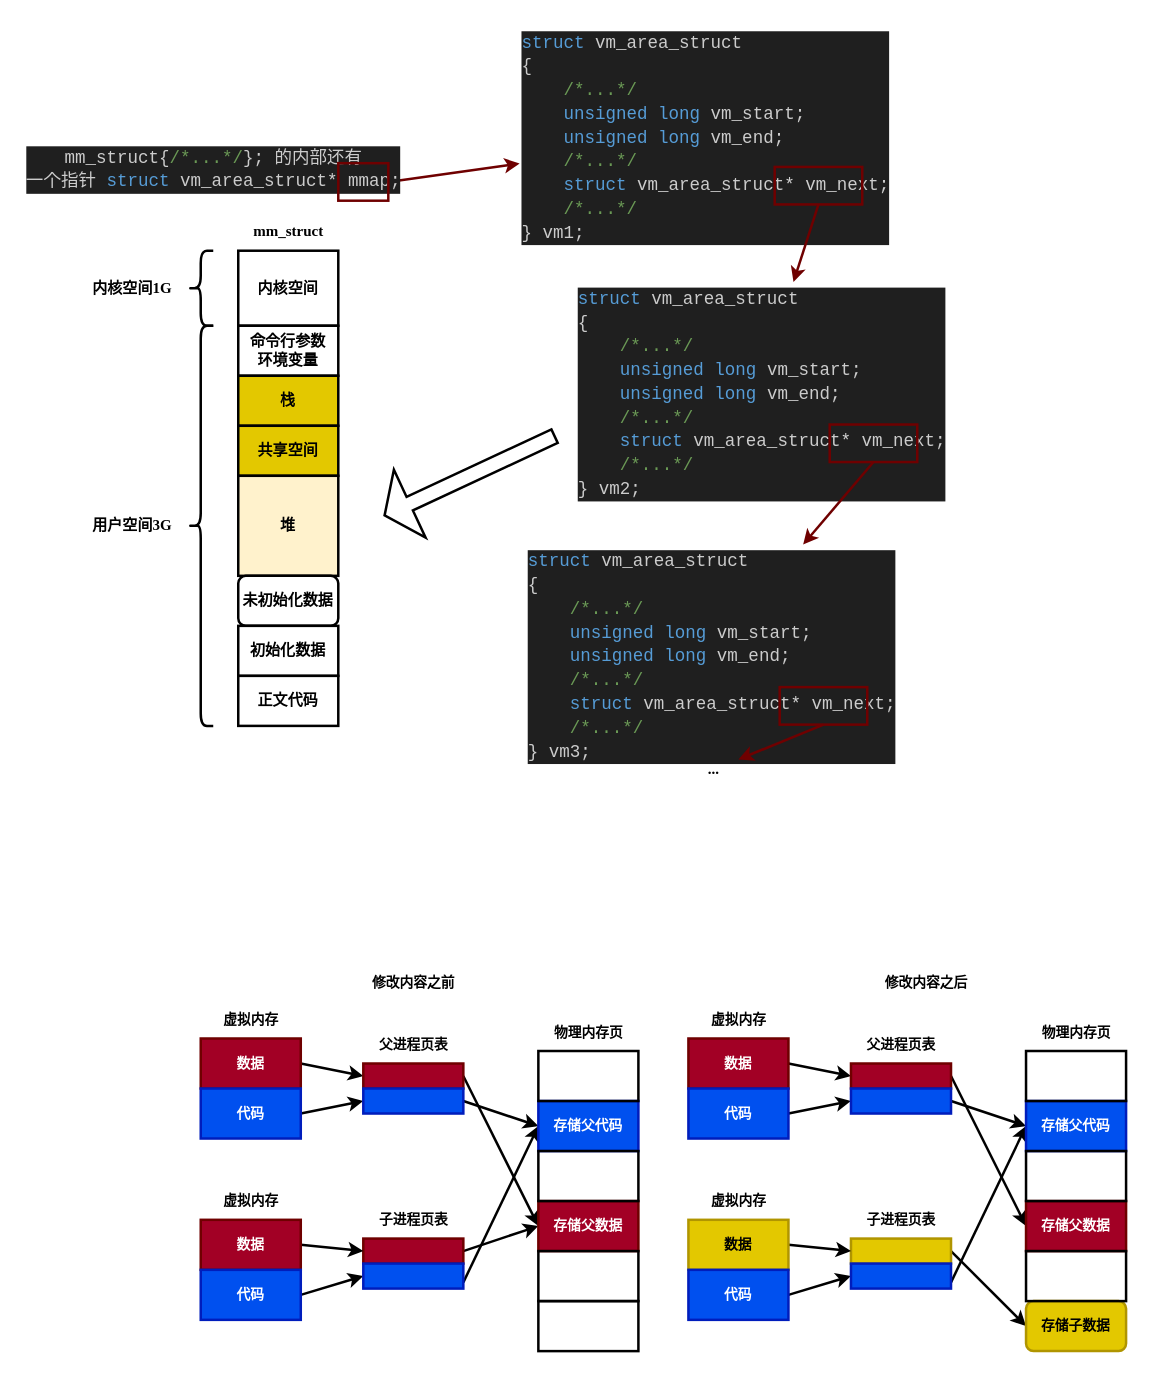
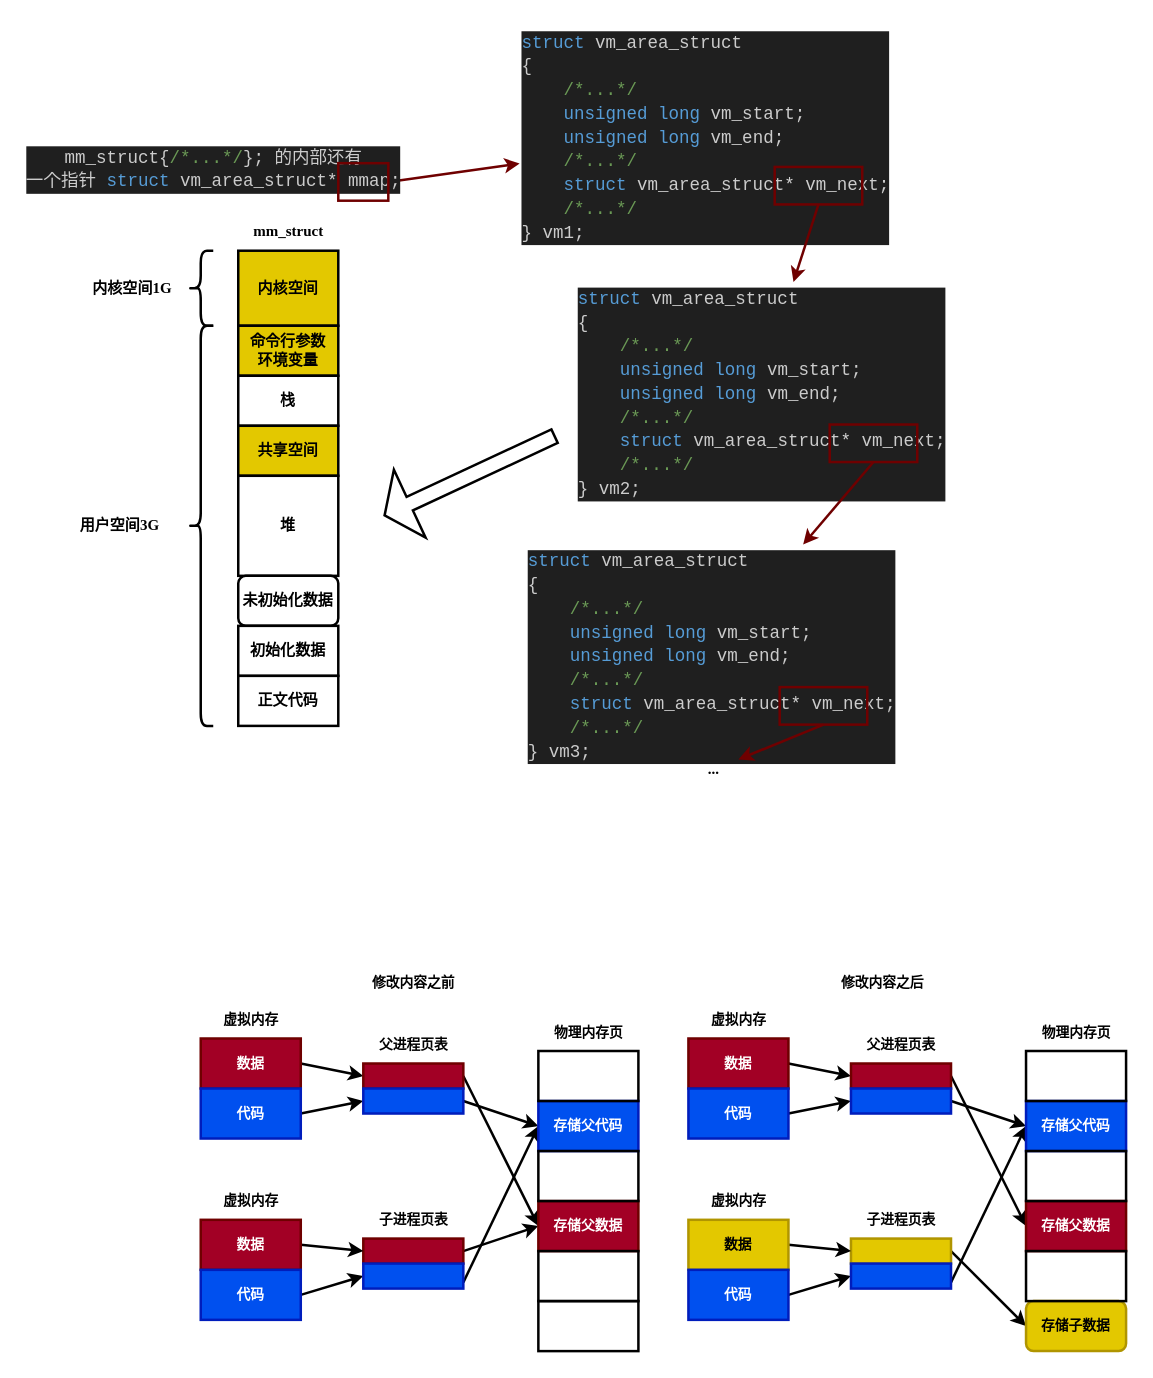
node "内核空间": fillcolor #ffffff -> #e3c800
node "命令行参数 环境变量": fillcolor #ffffff -> #e3c800
node "栈": fillcolor #e3c800 -> #ffffff
node "用户空间3G": moved (132, 526) -> (119, 526)
node "堆": fillcolor #fff2cc -> #ffffff
node "修改内容之后": moved (926, 982) -> (882, 982)
